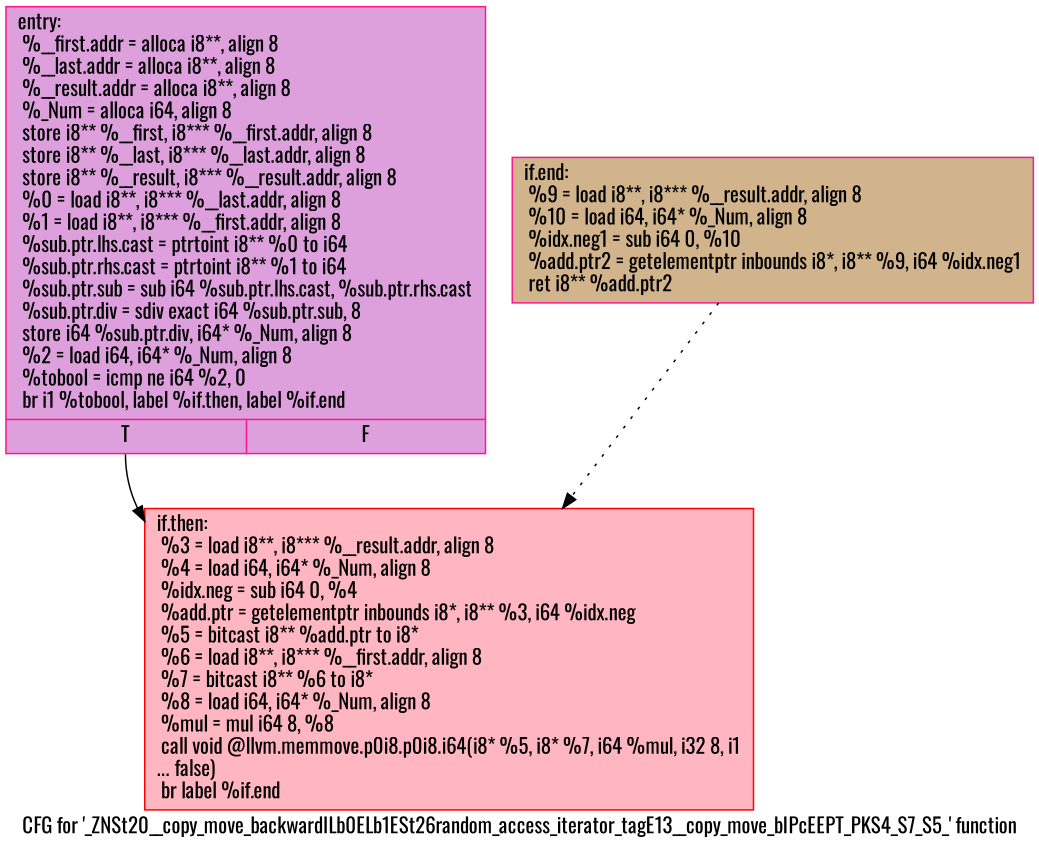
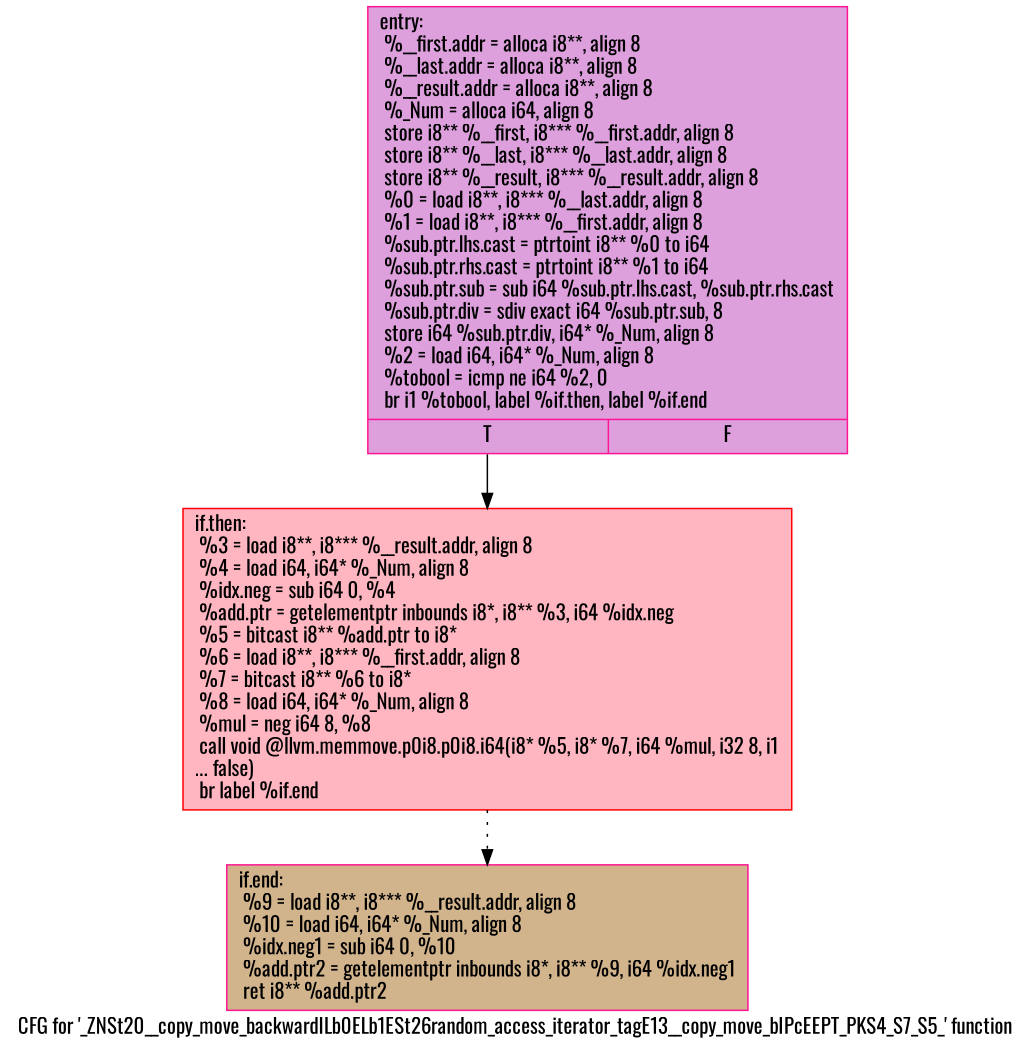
edge "if.end:" -> "if.then:": reversed
node "if.then:": text "%mul = mul i64 8, %8" -> "%mul = neg i64 8, %8"
